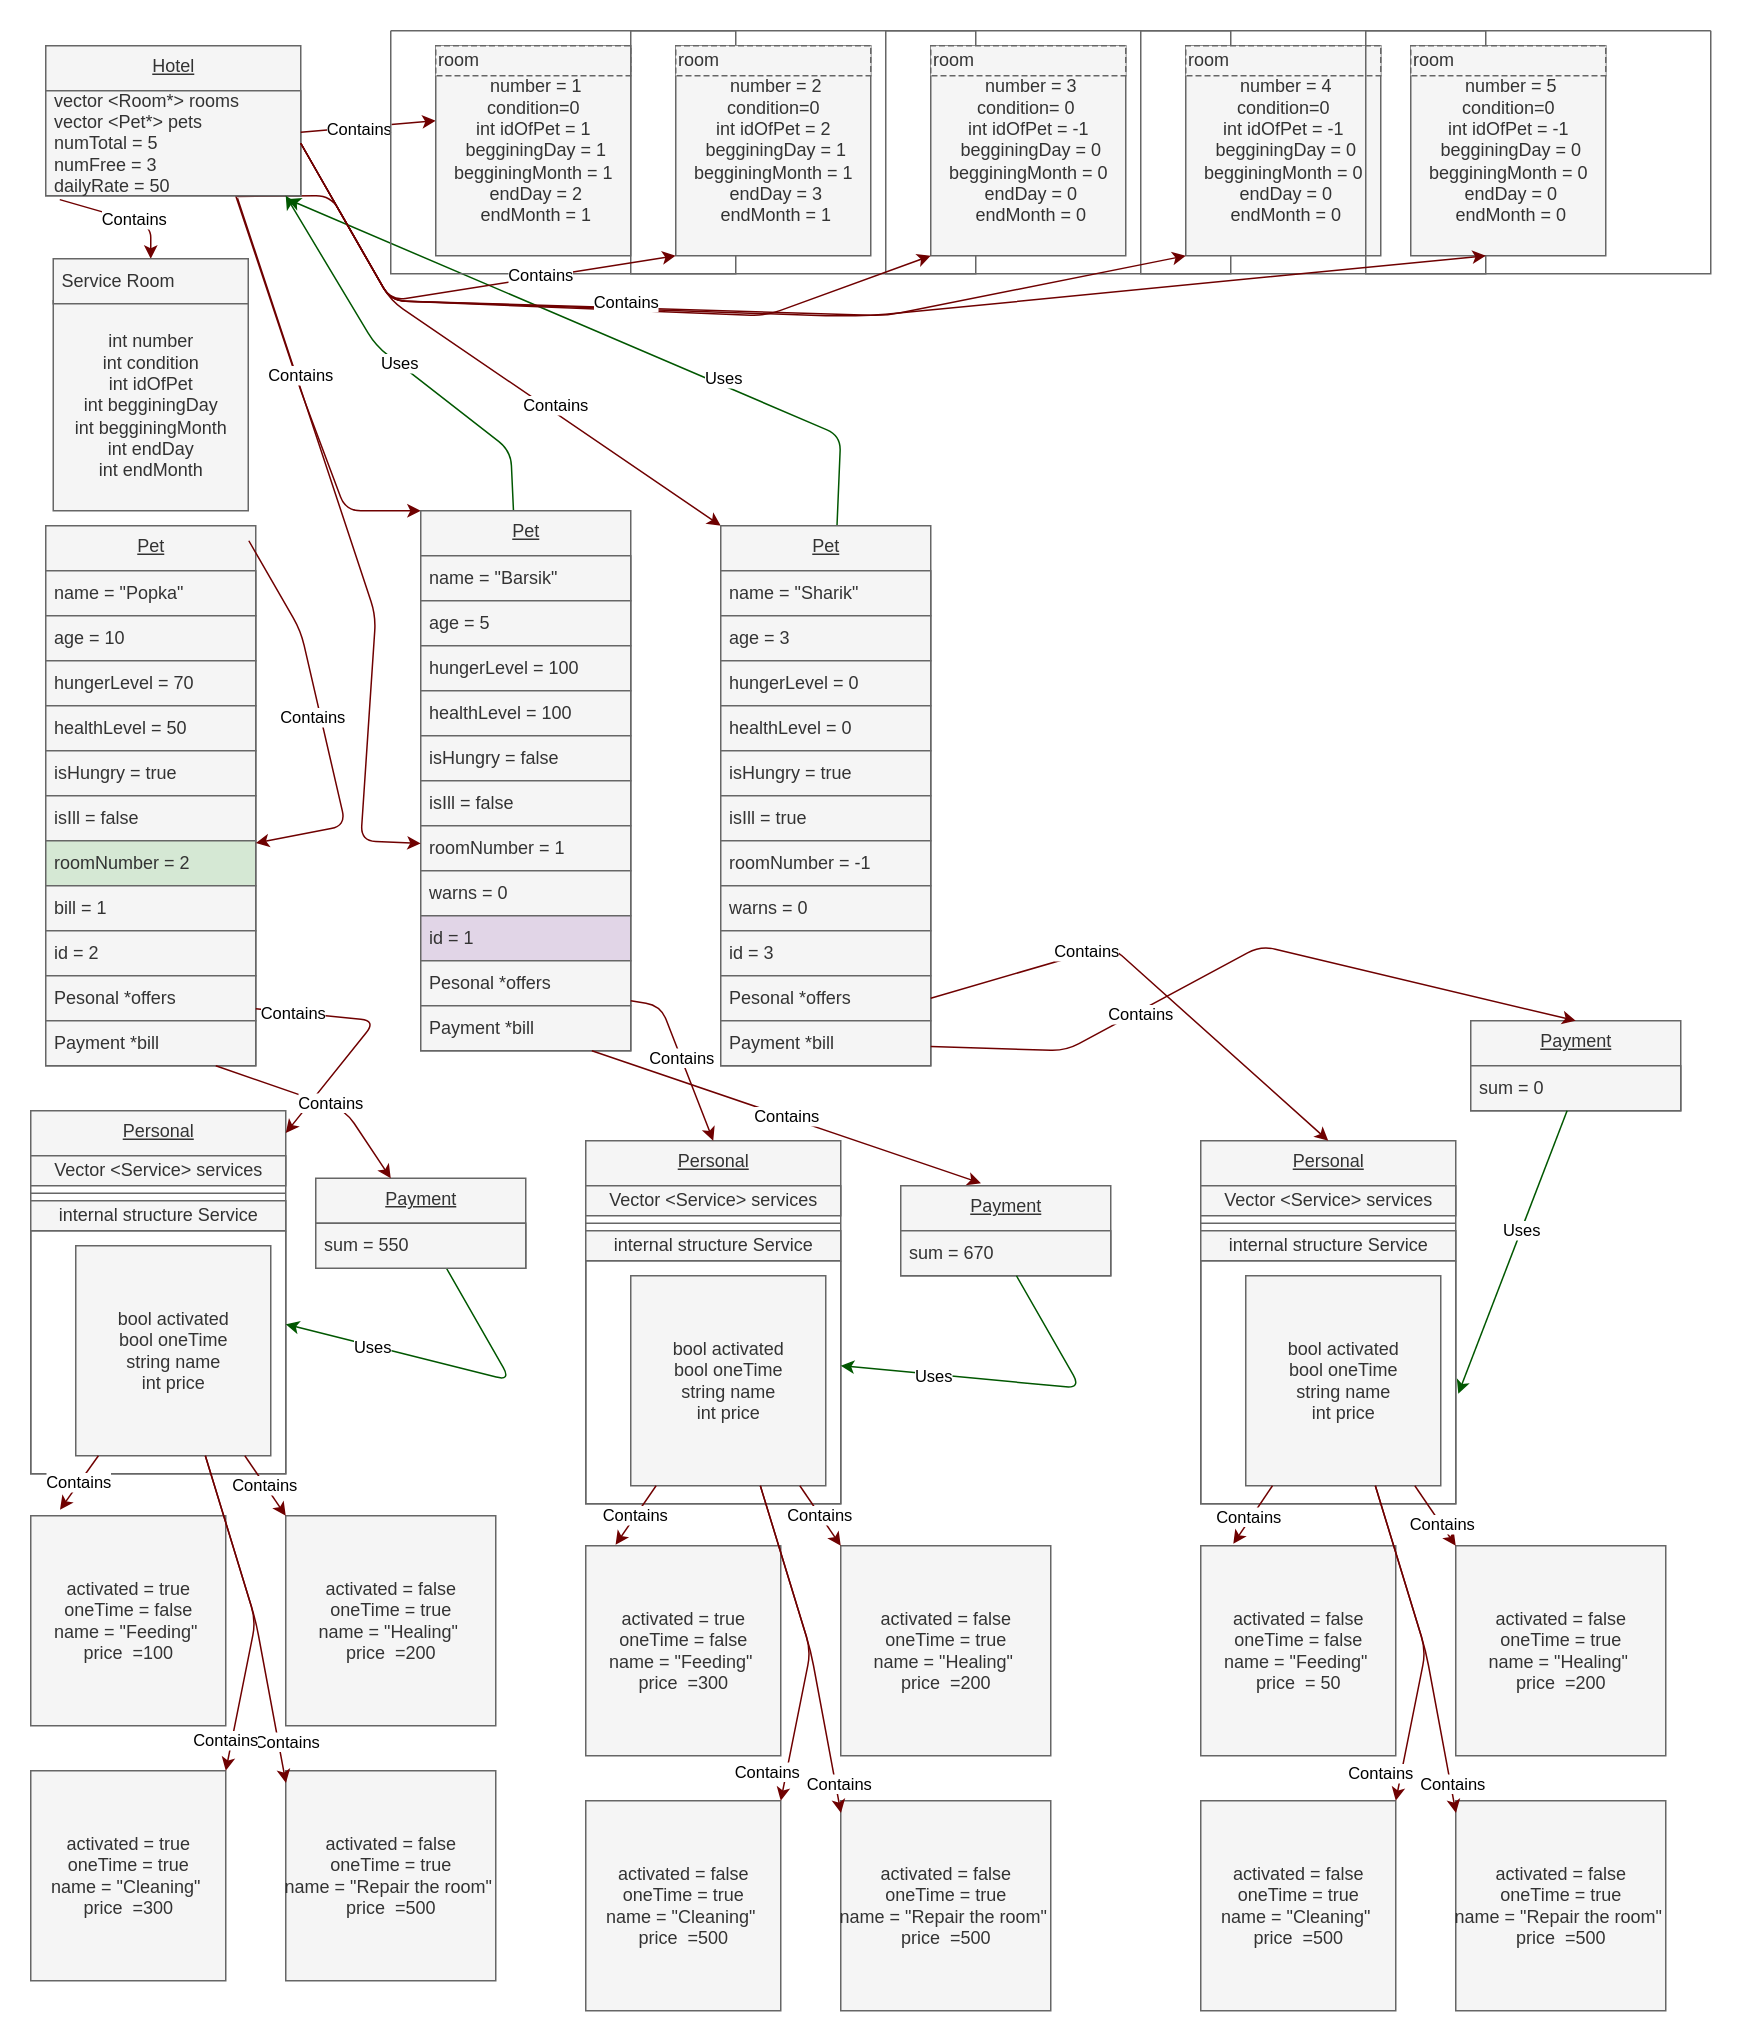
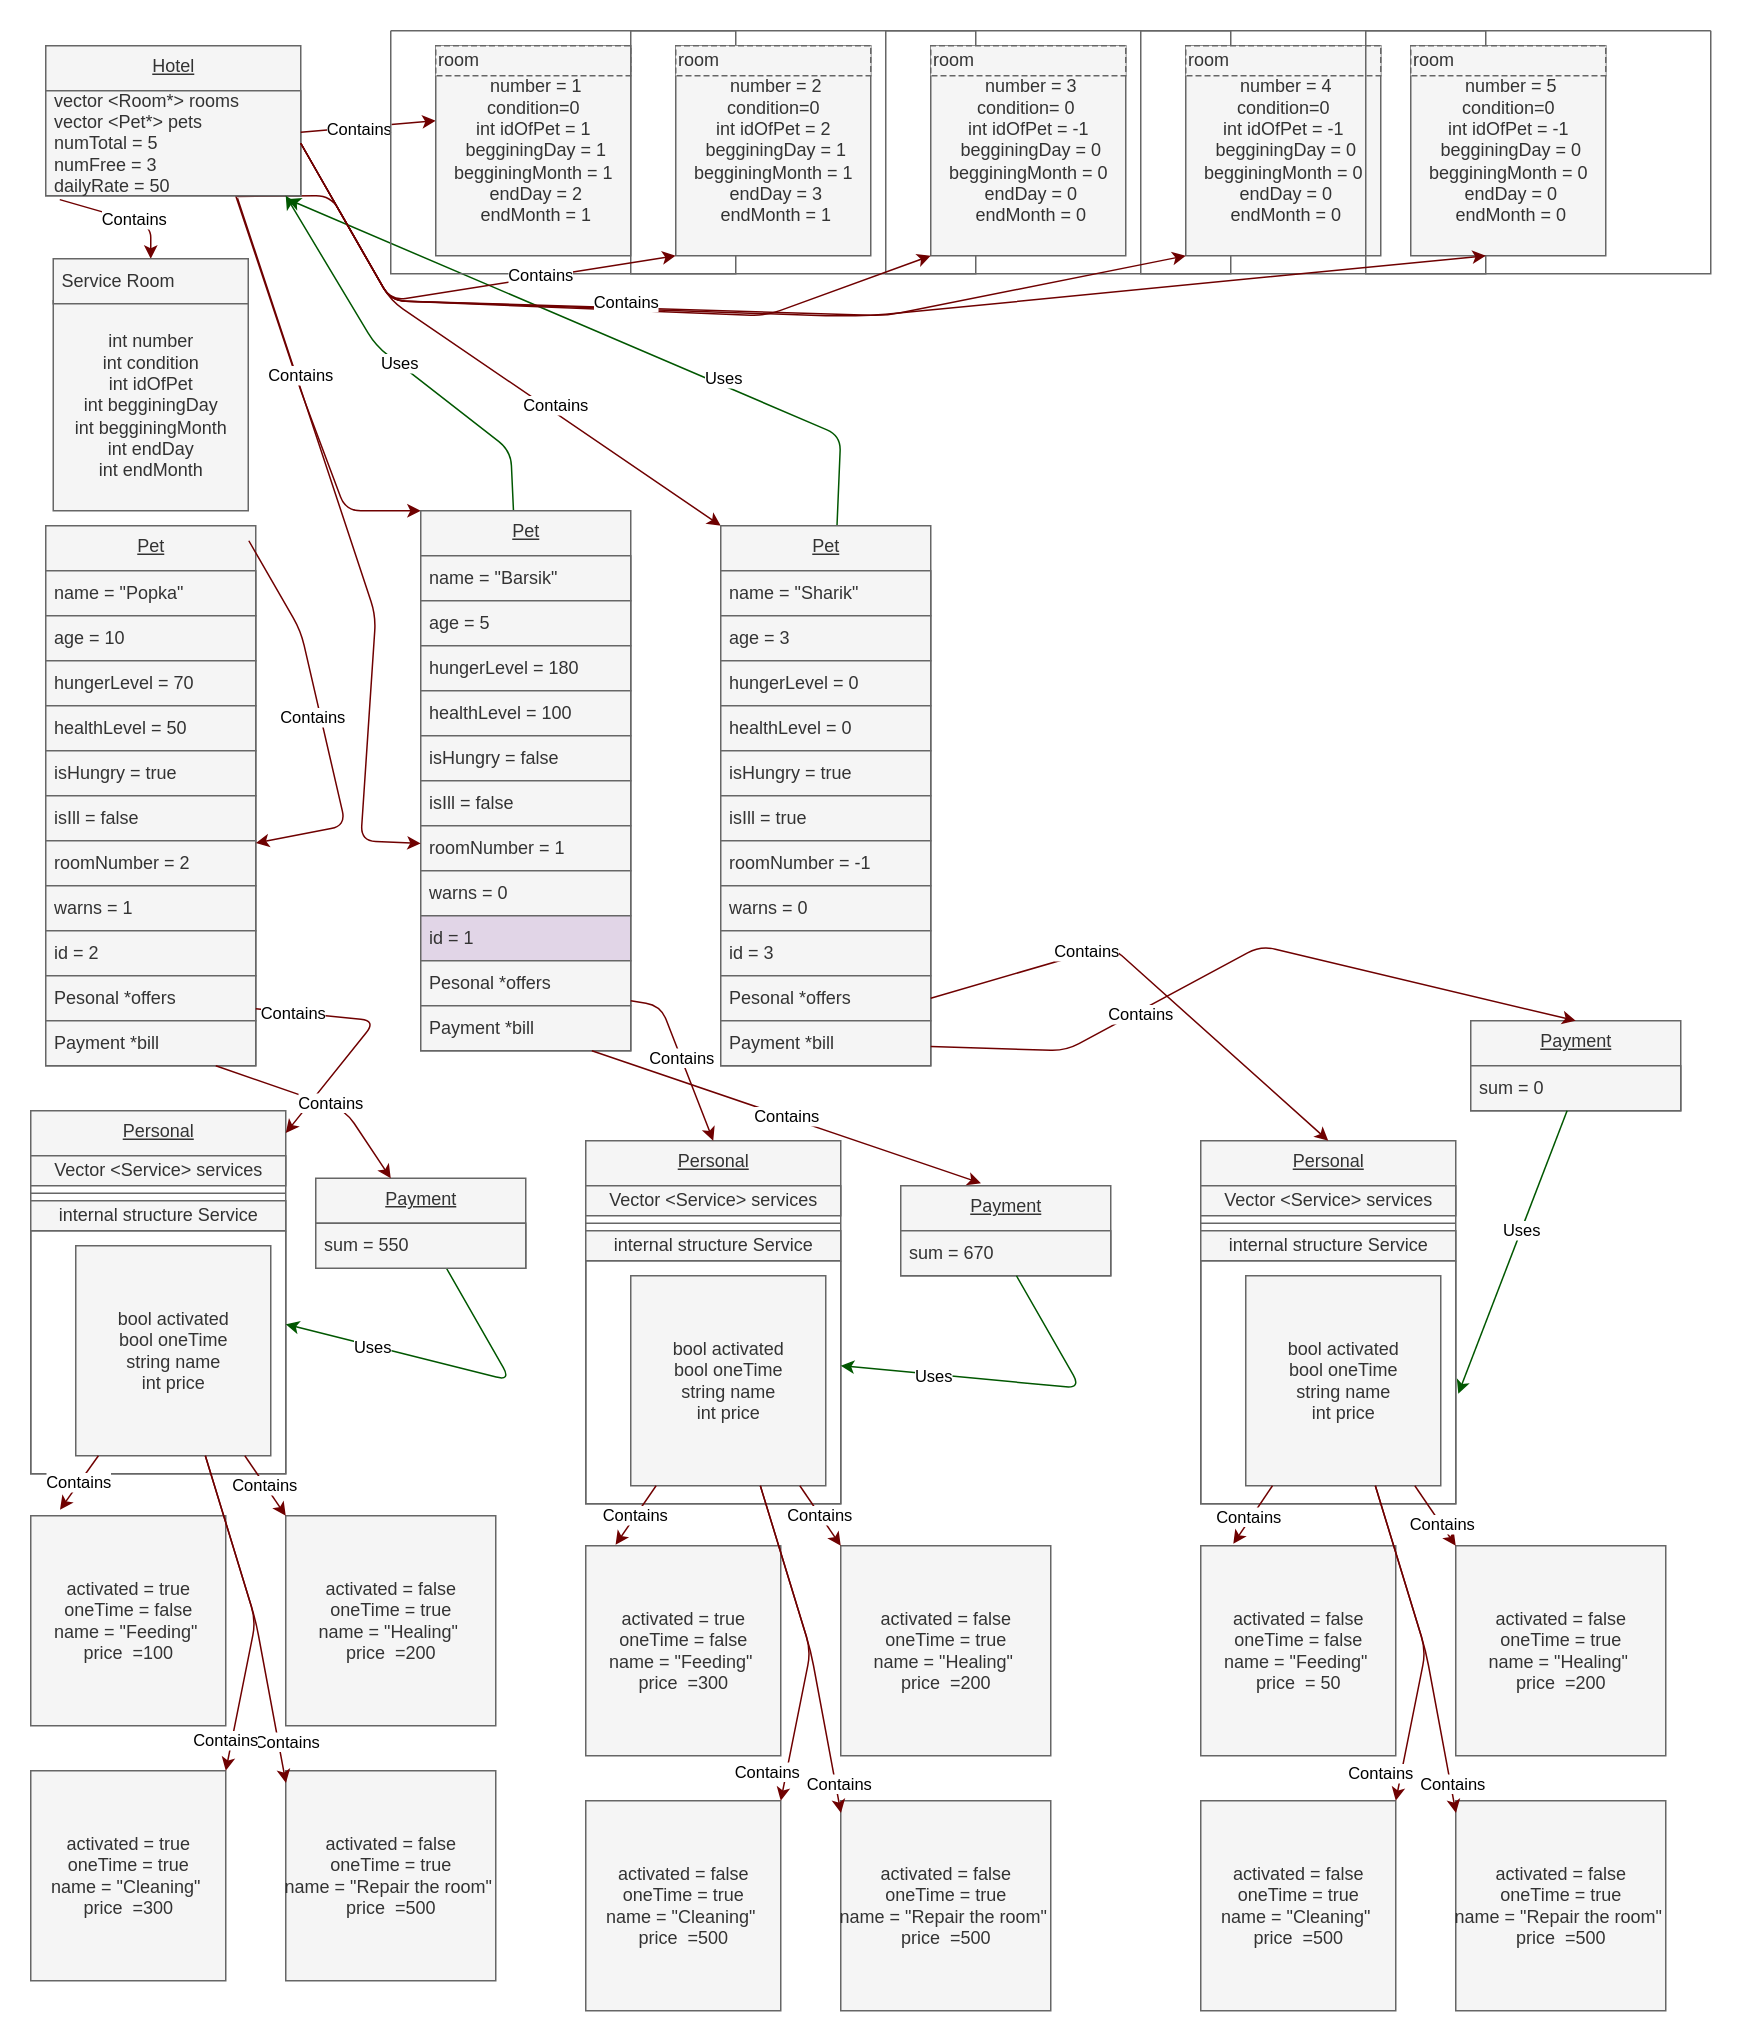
node "hungerLevel = 100": label "hungerLevel = 100" -> "hungerLevel = 180"
node "roomNumber = 2": fillcolor #d5e8d4 -> #f5f5f5
node "bill = 1": label "bill = 1" -> "warns = 1"
